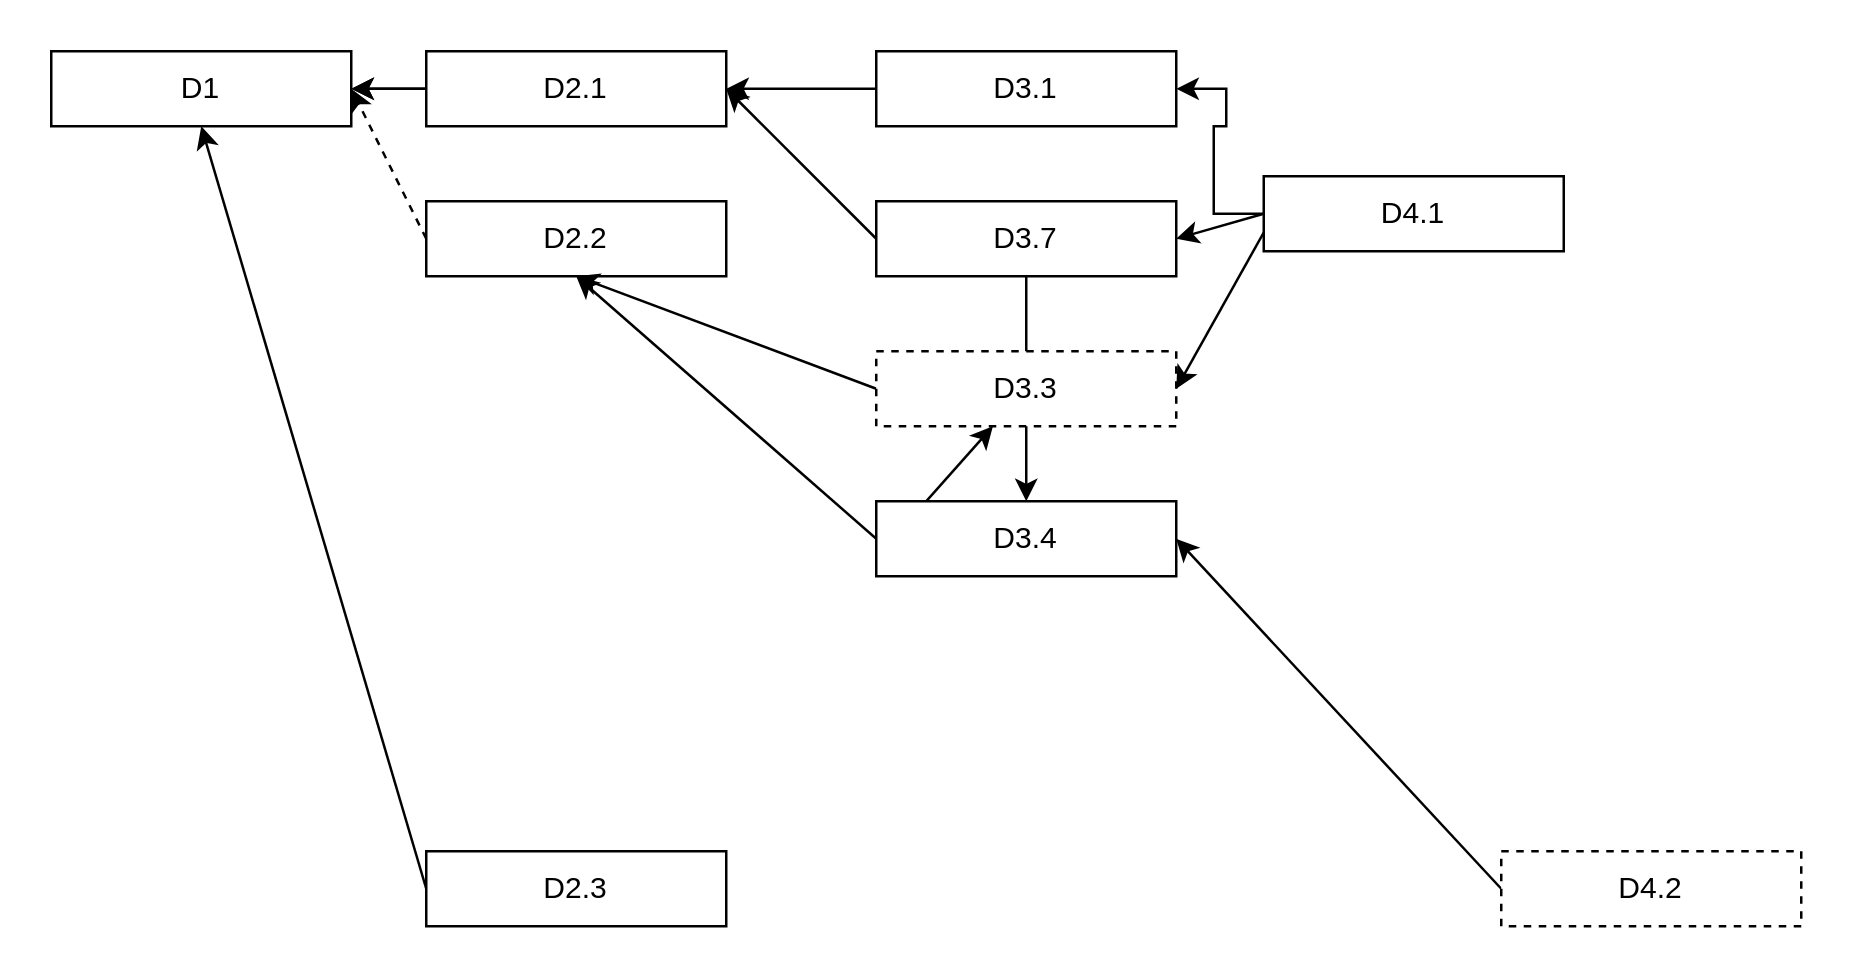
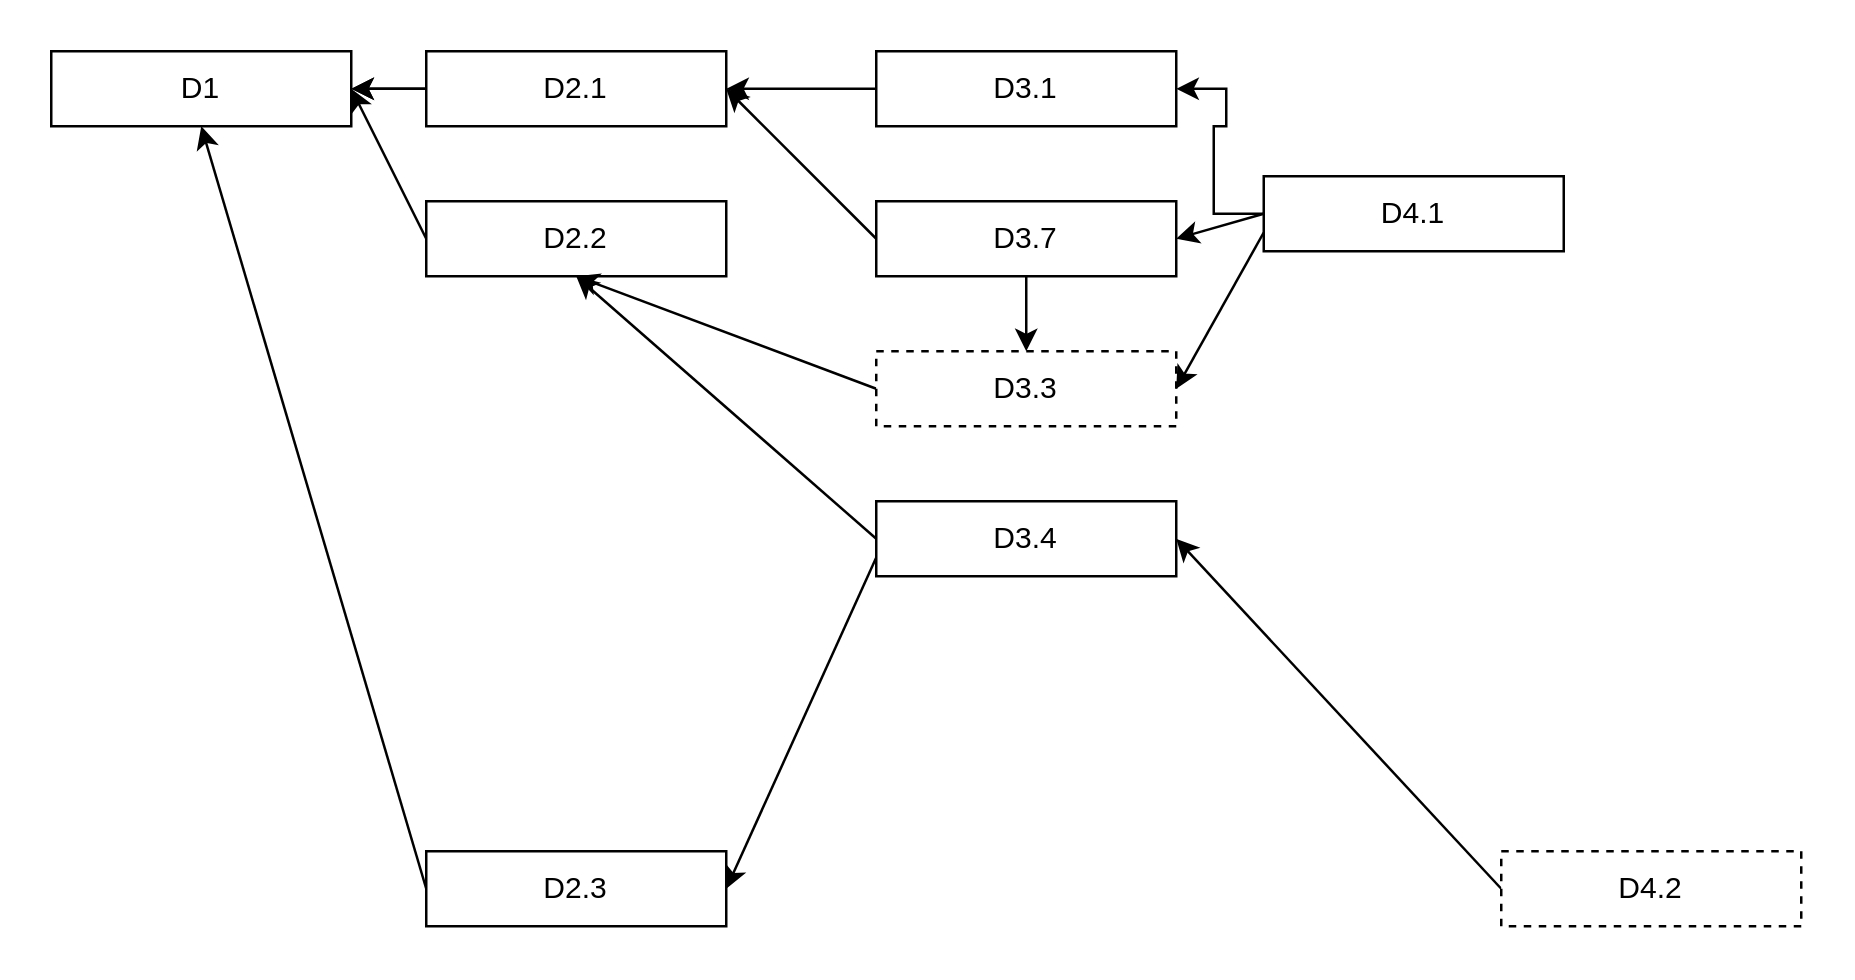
edge "D2.2" -> "D1": style dashed -> solid
edge "D3.7" -> "D3.4": now "D3.7" -> "D3.3"
edge "D3.4" -> "D3.3": now "D3.4" -> "D2.3"
